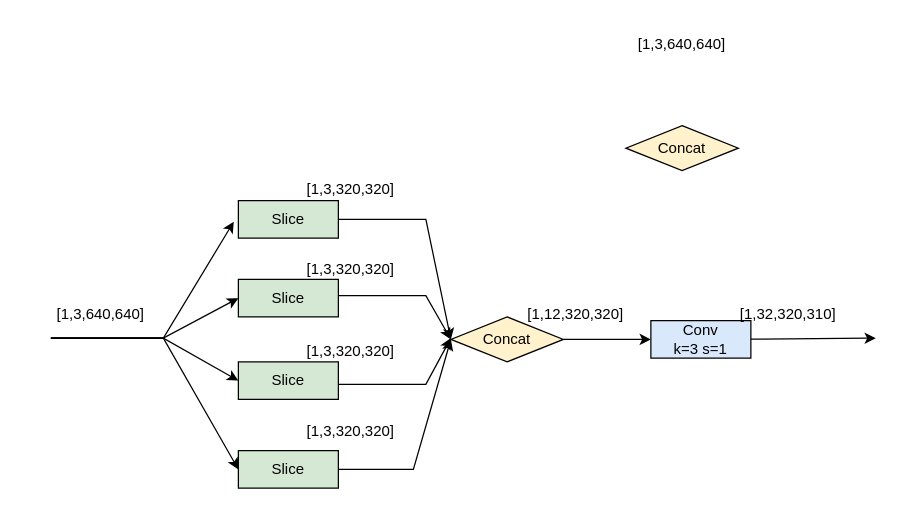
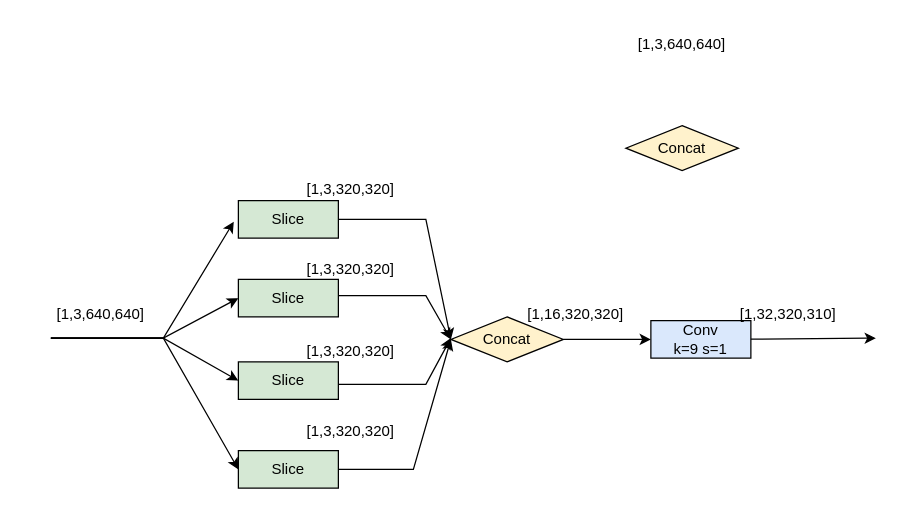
node "[1,12,320,320]": label "[1,12,320,320]" -> "[1,16,320,320]"
node "Conv k=3 s=1": label "Conv k=3 s=1" -> "Conv k=9 s=1"
